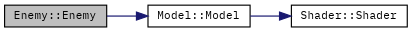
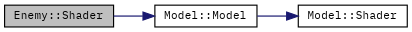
node "Enemy::Enemy": label "Enemy::Enemy" -> "Enemy::Shader"
node "Shader::Shader": label "Shader::Shader" -> "Model::Shader"
